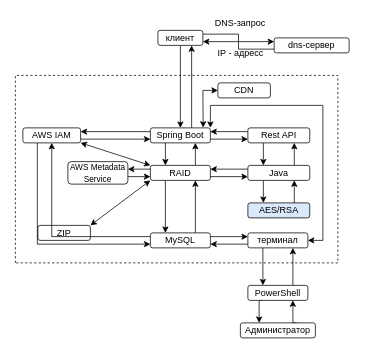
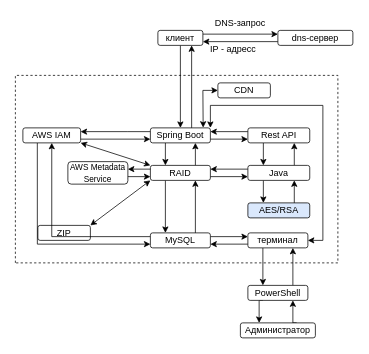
node "dns-сервер": moved (312, 45) -> (315, 38)
node "IP - адресс": moved (240, 53) -> (233, 49)
